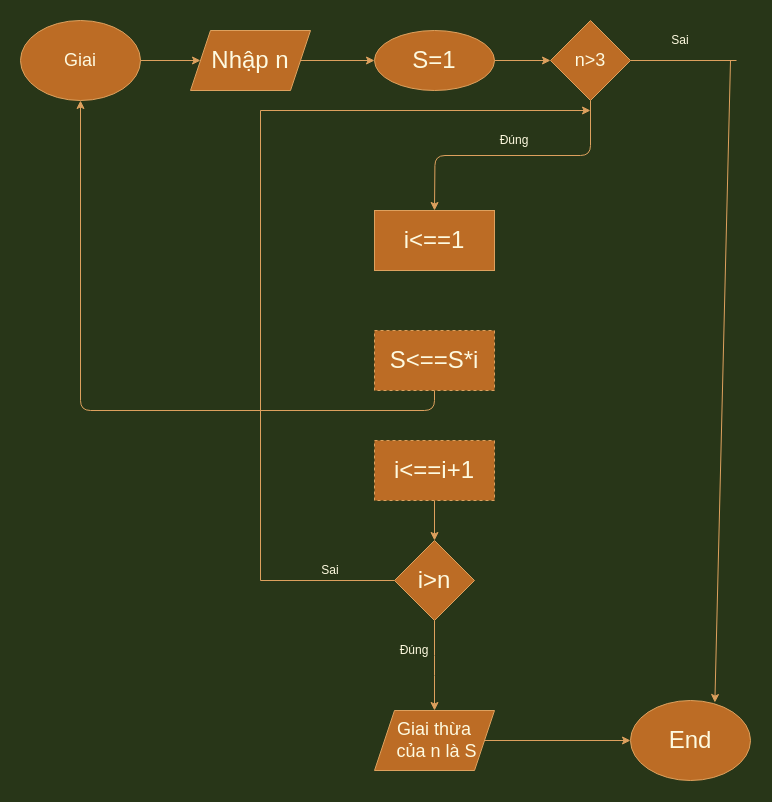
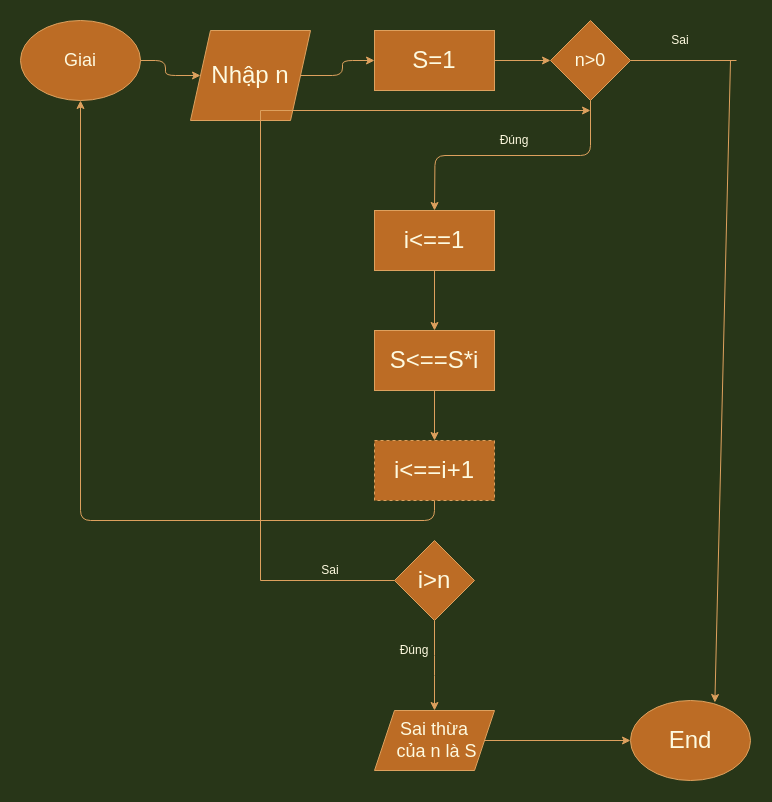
node "Nhập n": size 120x60 -> 120x90
node "S=1": shape ellipse -> rectangle
node "n>3": label "n>3" -> "n>0"
edge "i<==1" -> "S<==S*i": added
node "S<==S*i": style dashed -> solid
edge "S<==S*i" -> "Giai": now "S<==S*i" -> "i<==i+1"
edge "i<==i+1" -> "i>n": now "i<==i+1" -> "Giai"
node "Giai thừa của n là S": label "Giai thừa của n là S" -> "Sai thừa của n là S"
